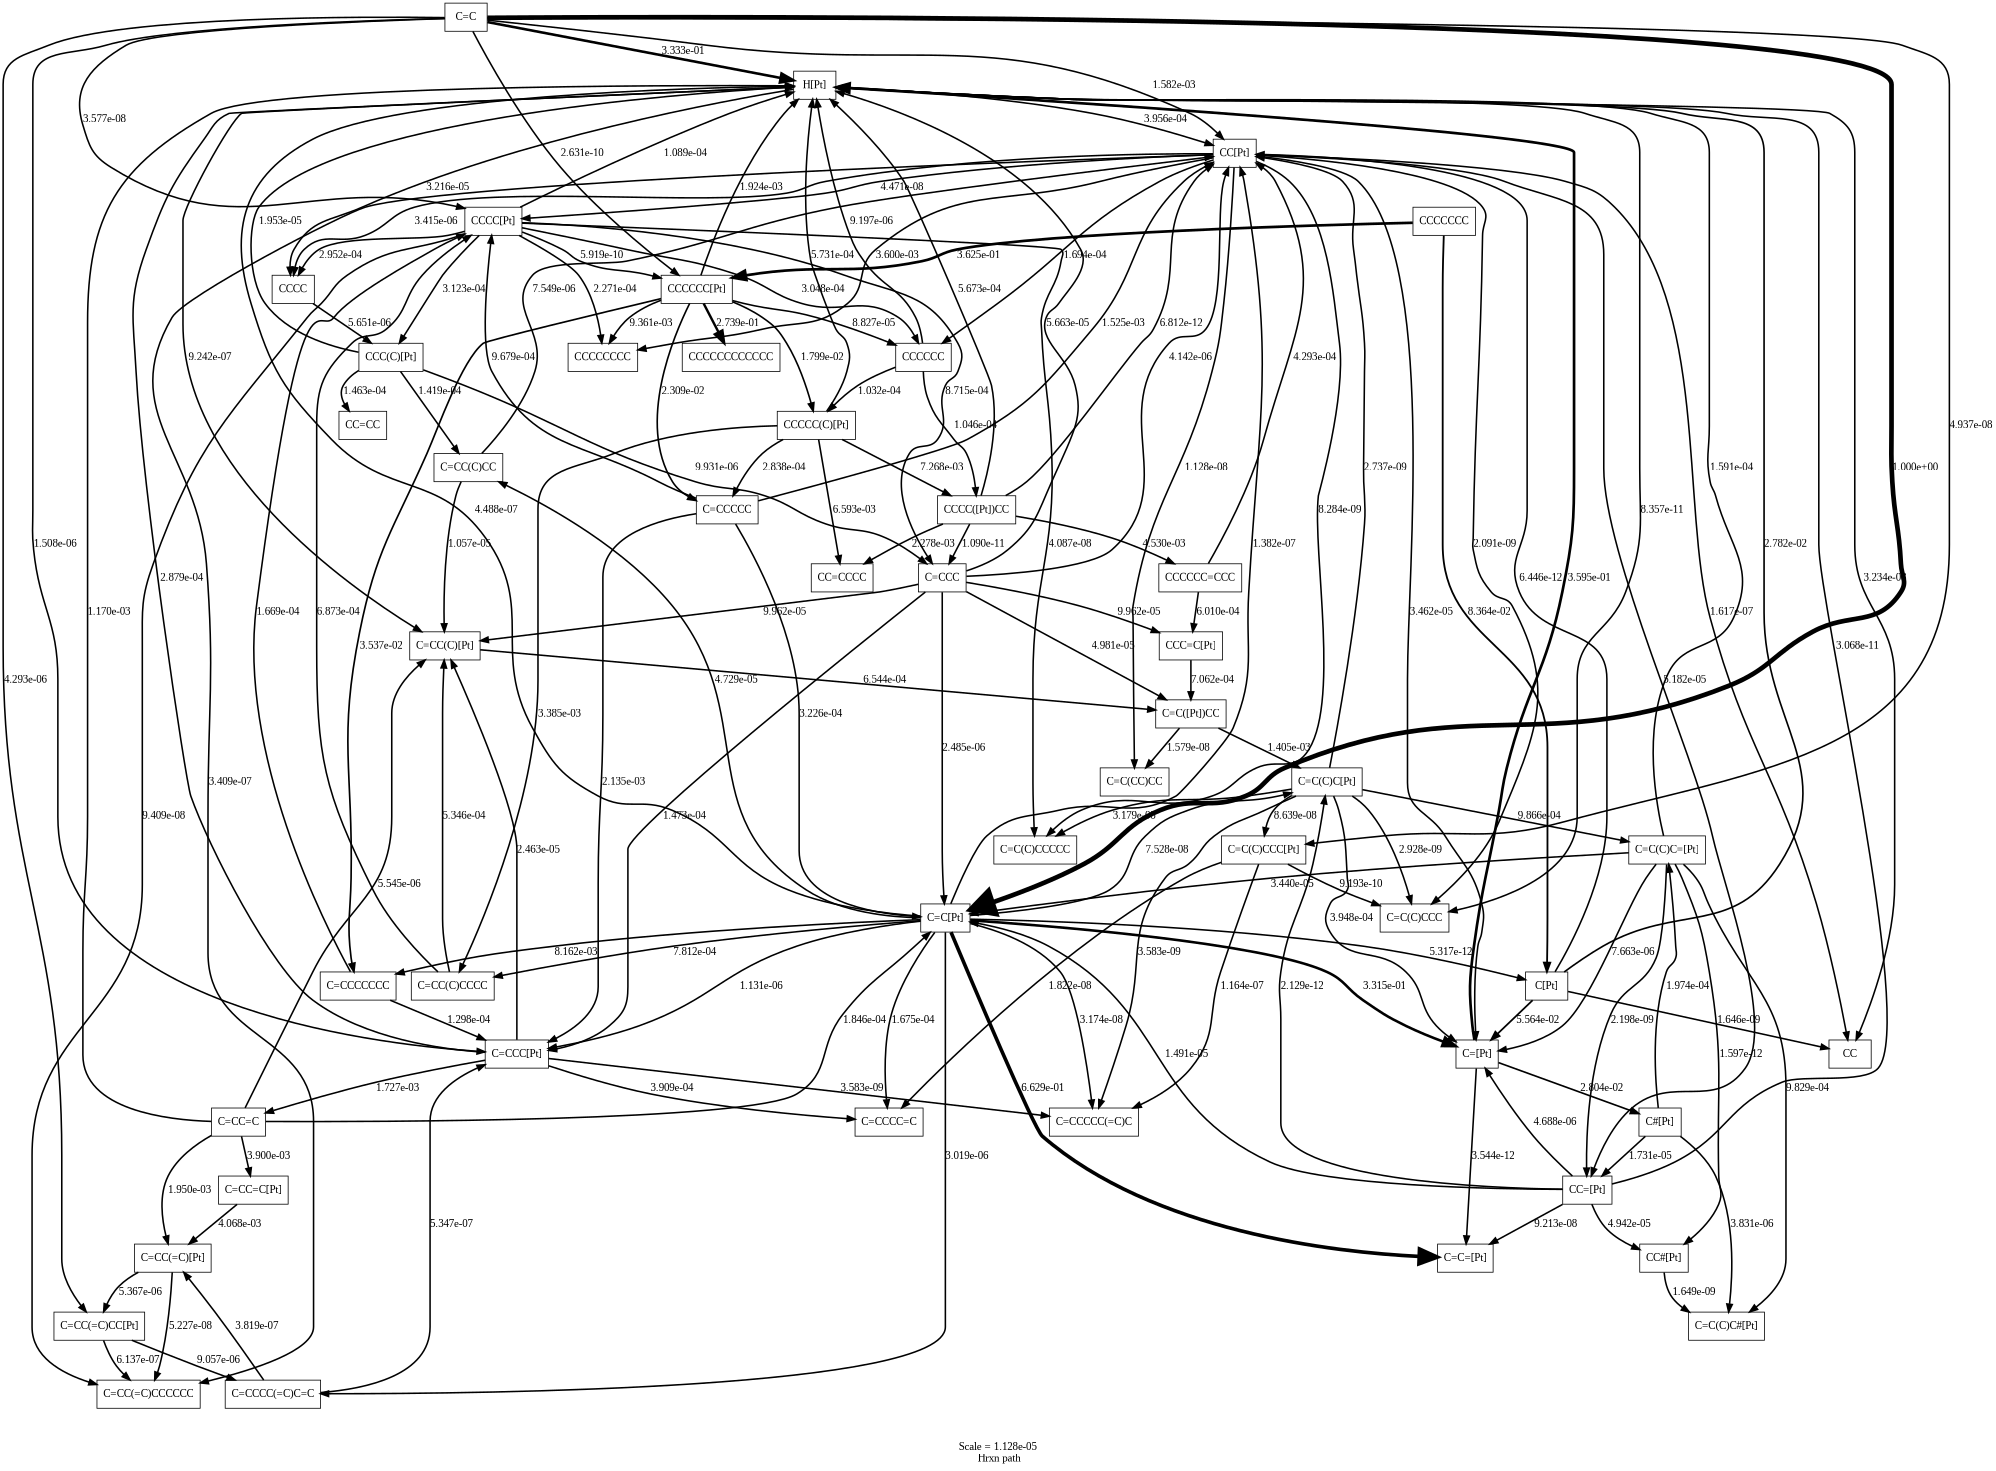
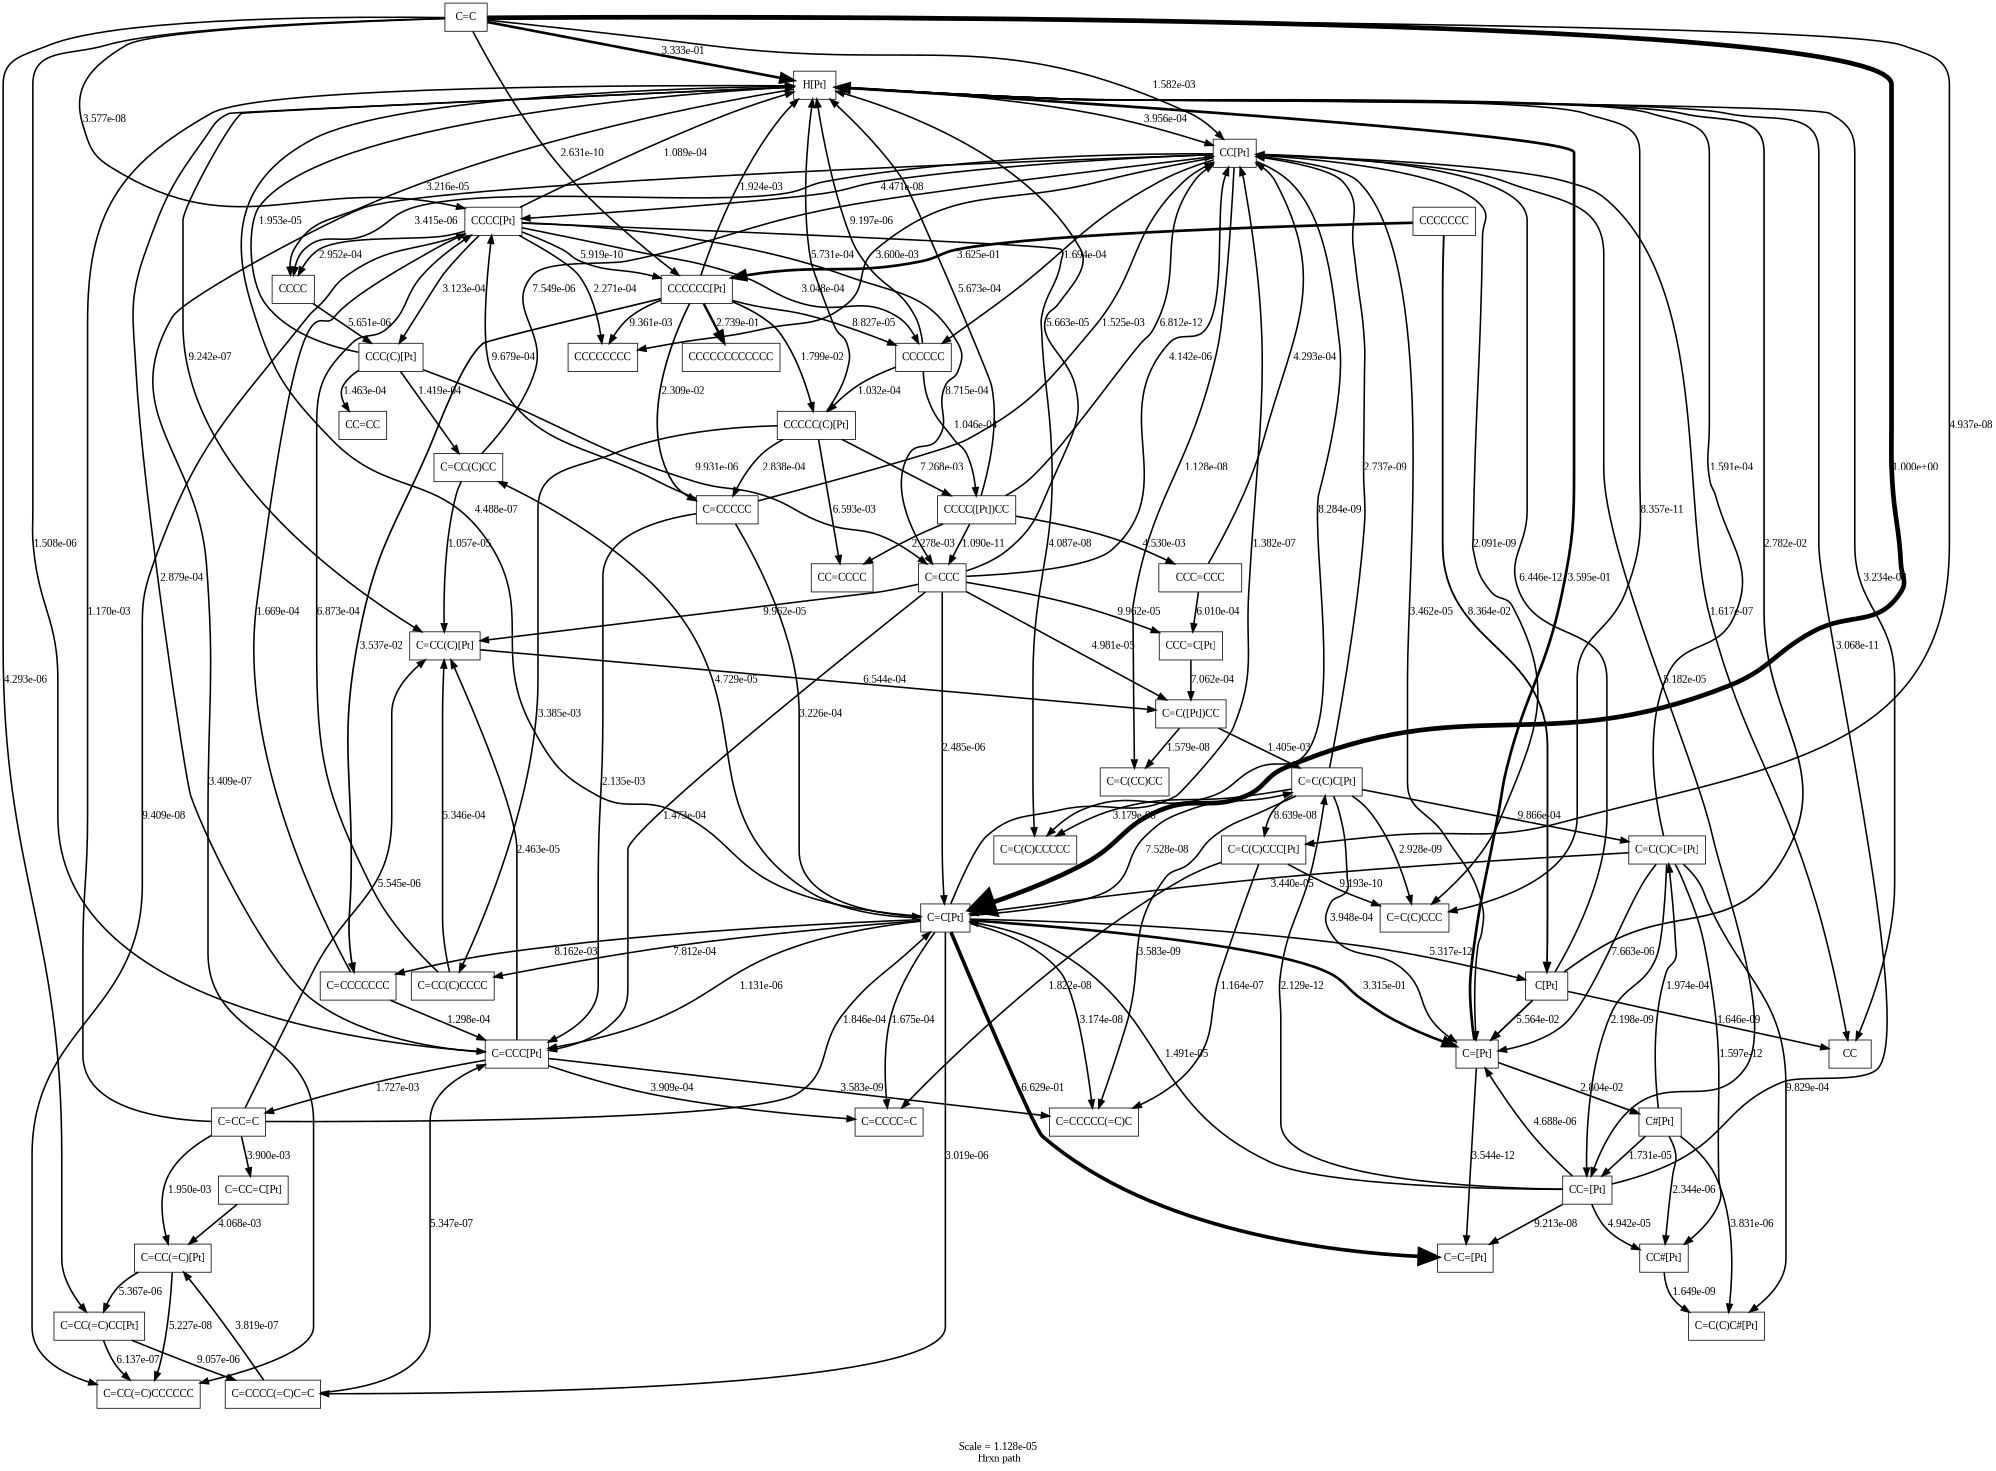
node "CCCCCC=CCC": label "CCCCCC=CCC" -> "CCC=CCC"
edge "C#[Pt]" -> "CC#[Pt]": added, label "2.344e-06"
